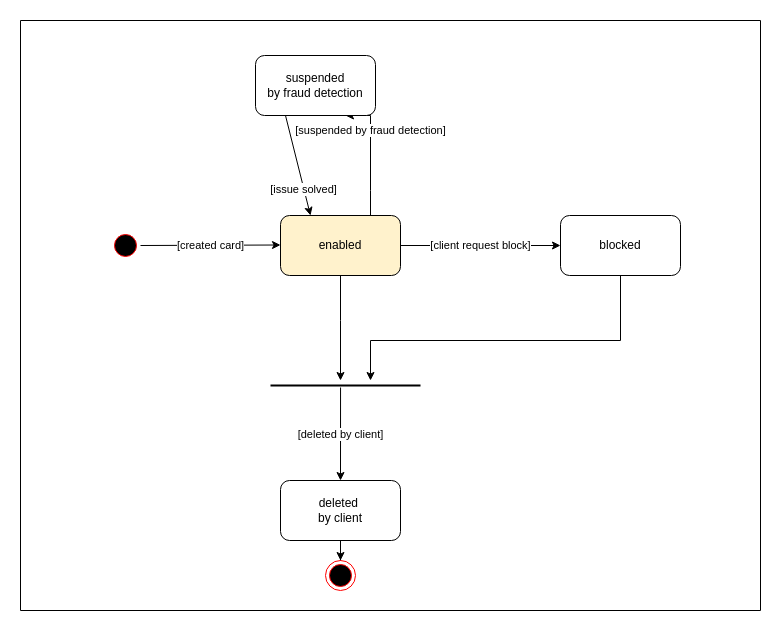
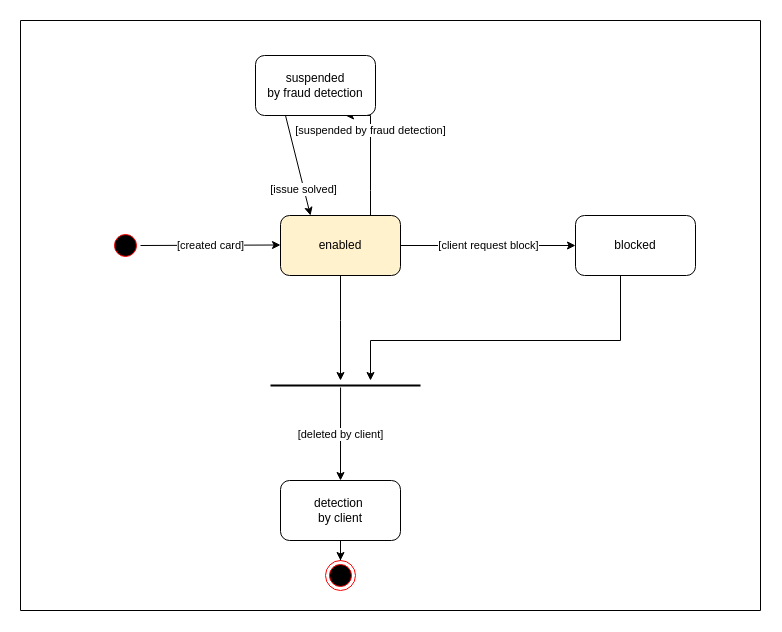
node "blocked": moved (621, 246) -> (636, 246)
node "deleted by client": label "deleted by client" -> "detection by client"
